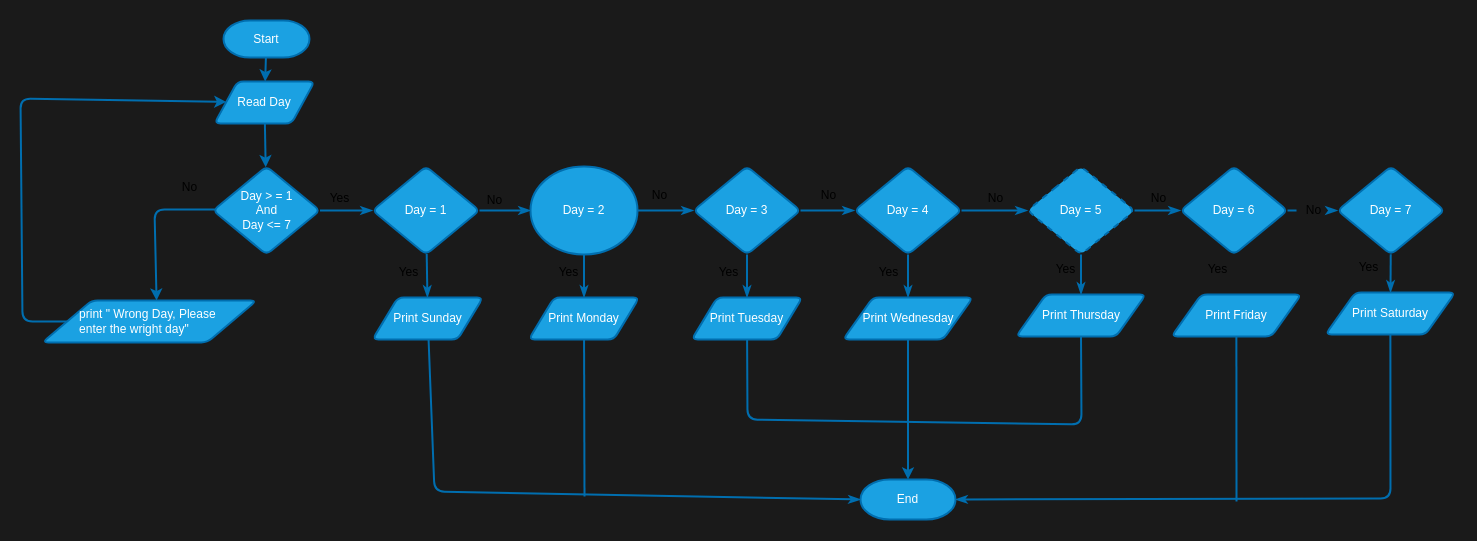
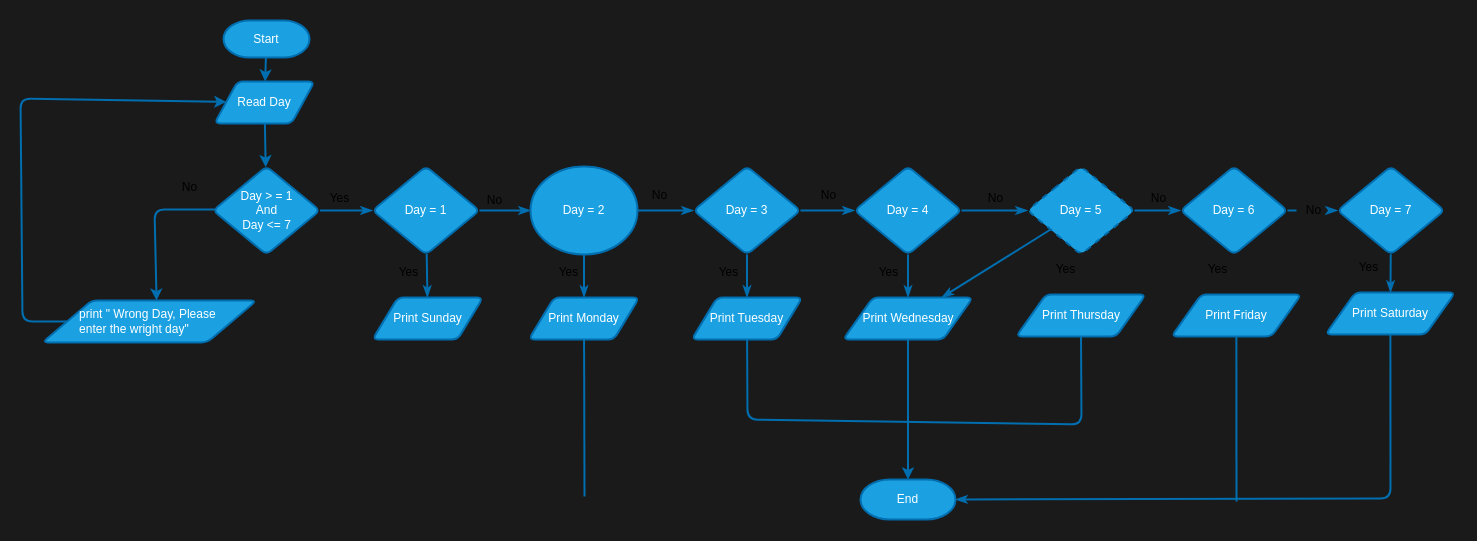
edge "Day = 5" -> "Print Thursday": now "Day = 5" -> "Print Wednesday"
edge "Print Sunday" -> "End": removed
